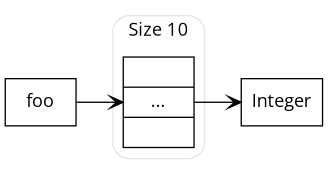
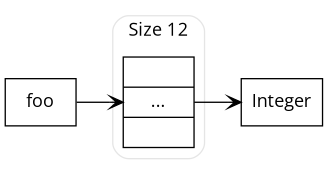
cluster "Size 10": label "Size 10" -> "Size 12"
